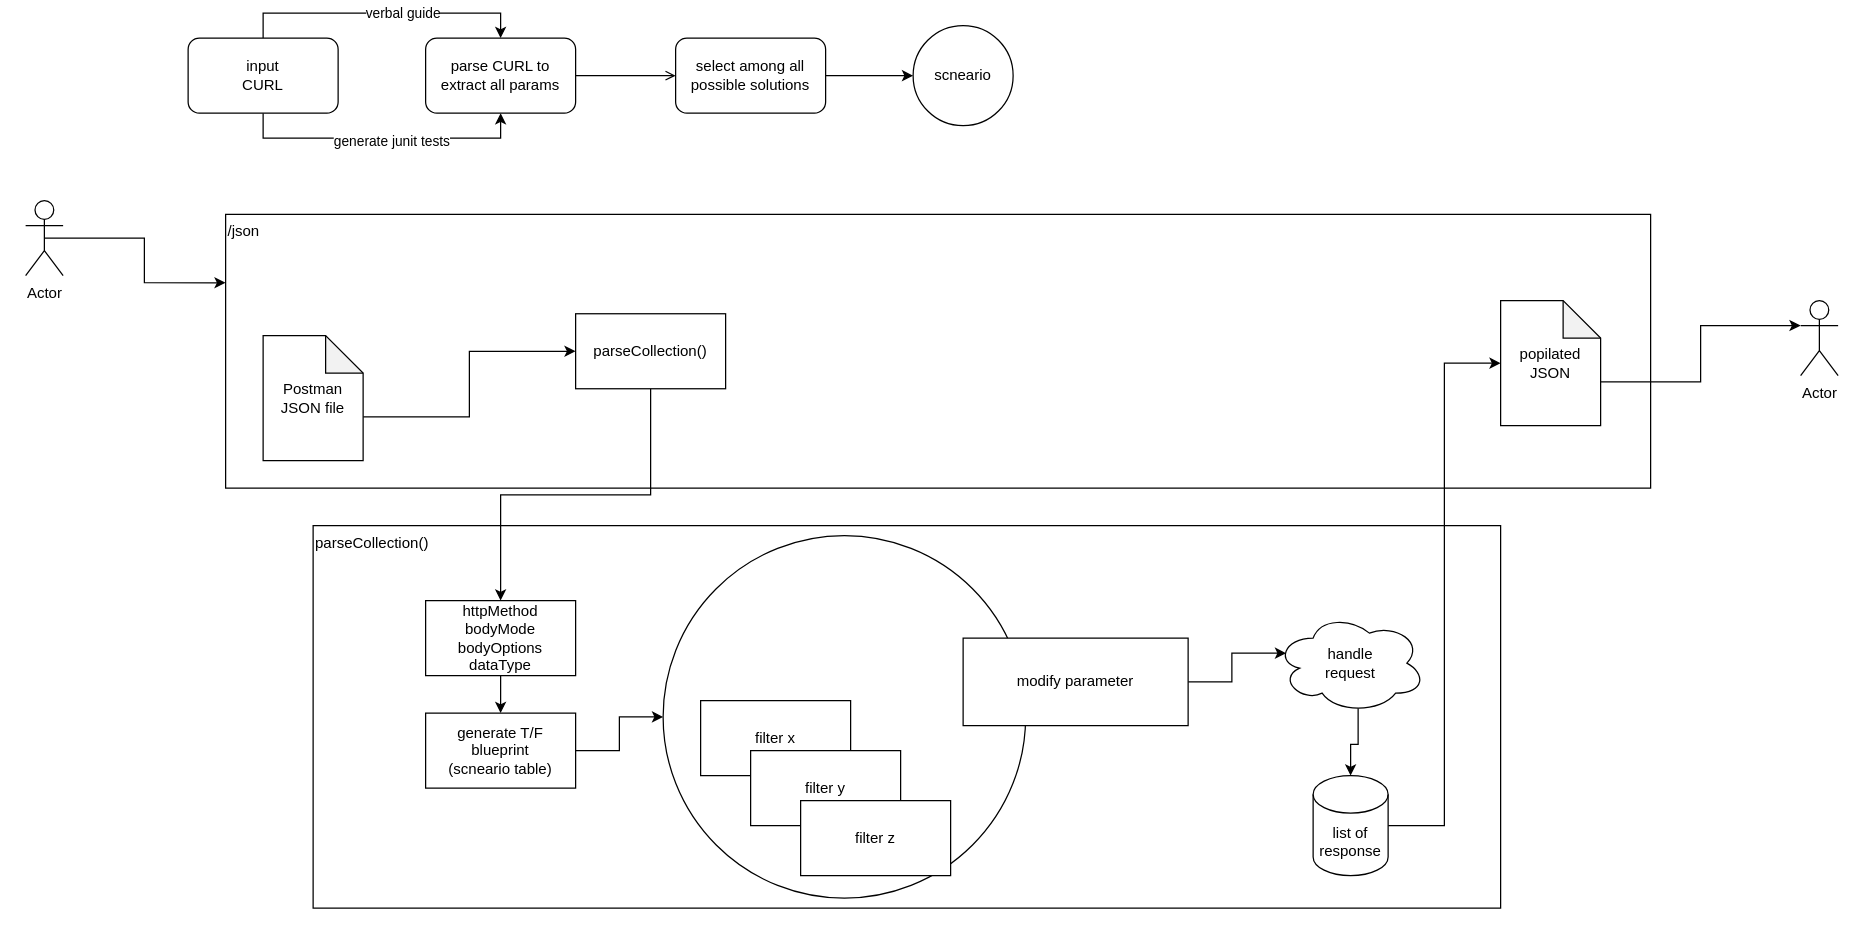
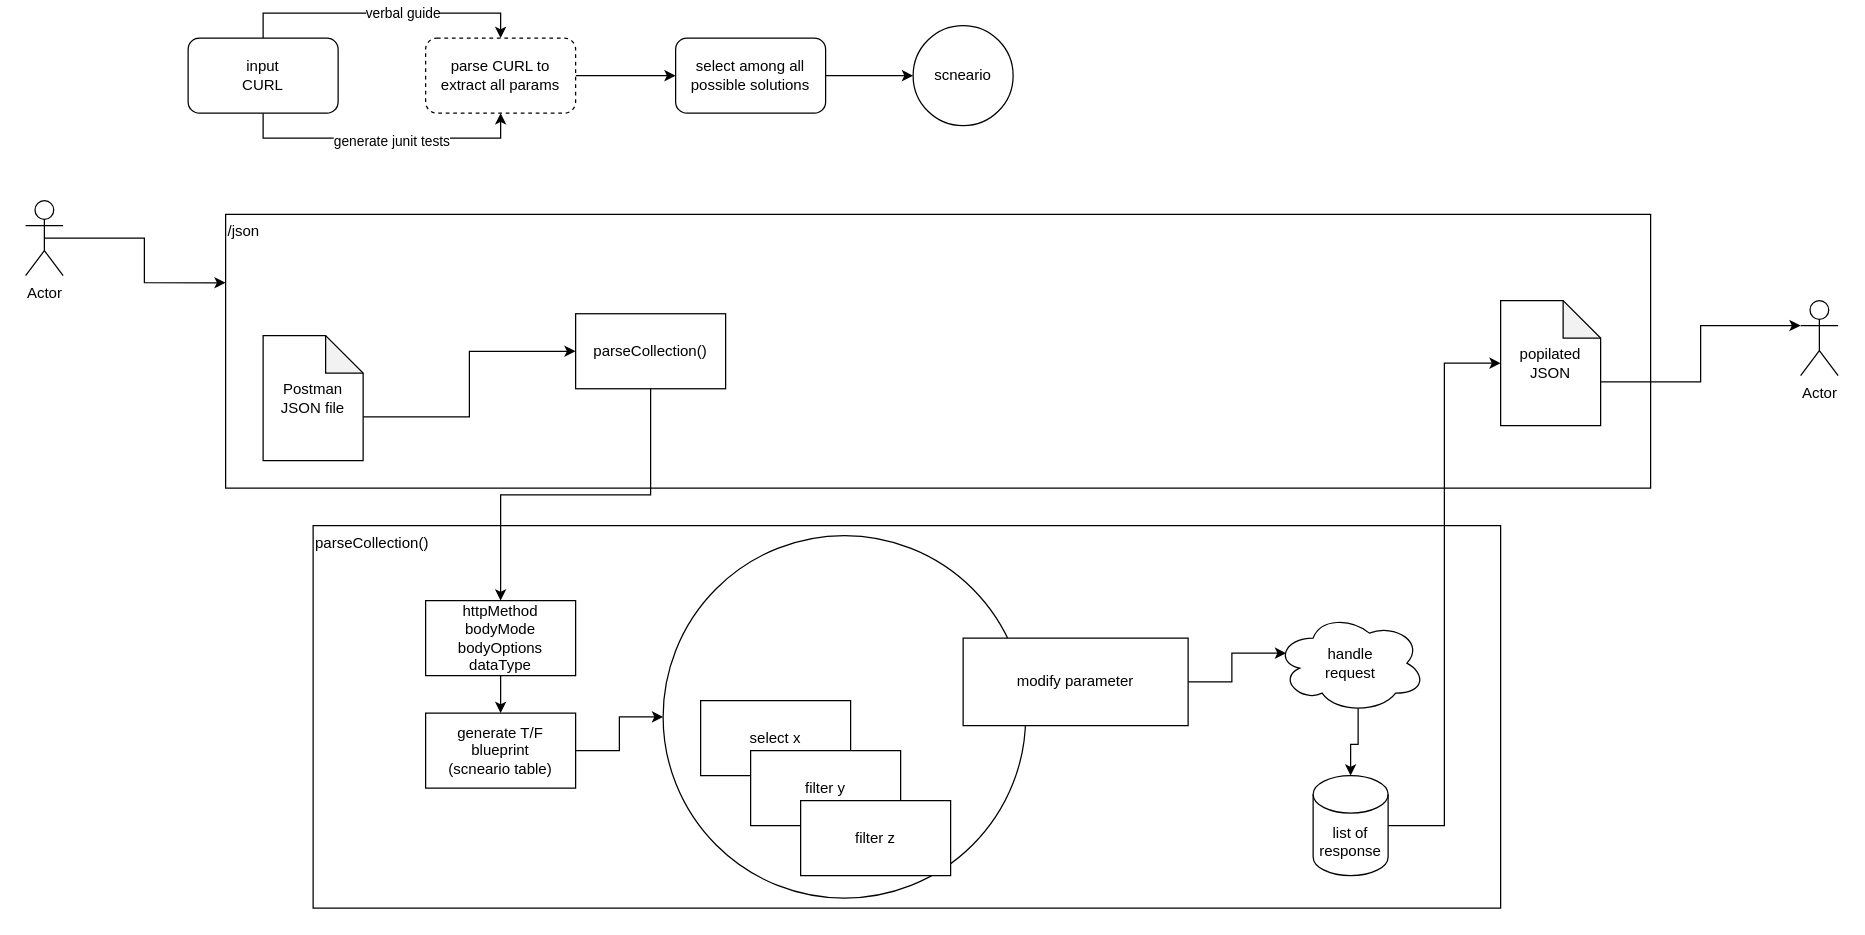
node "parse CURL to extract all params": style solid -> dashed
edge "parse CURL to extract all params" -> "select among all possible solutions": arrowhead open -> classic
node "filter x": label "filter x" -> "select x"
